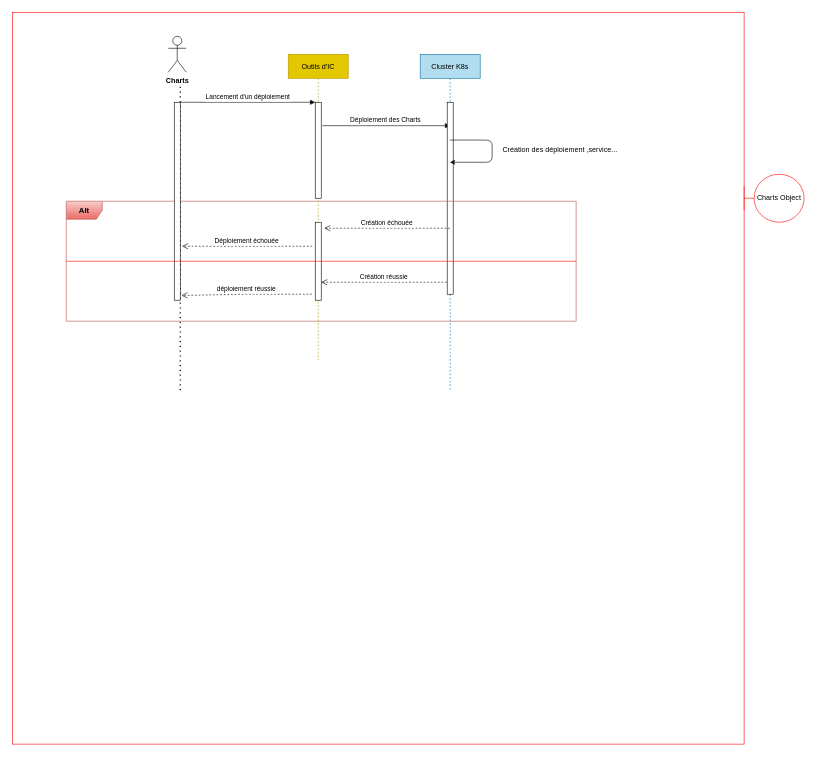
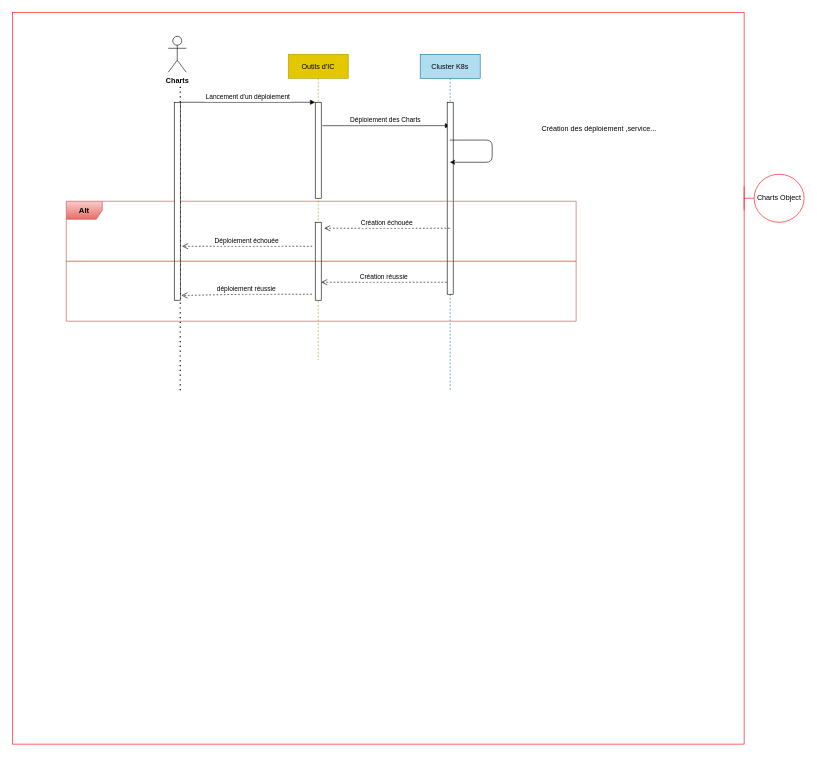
node "Création des déploiement ,service...": moved (555, 150) -> (594, 129)
